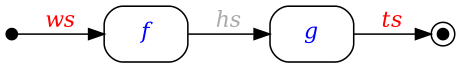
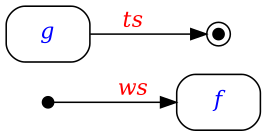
edge "f" -> "g": removed, label "hs"
